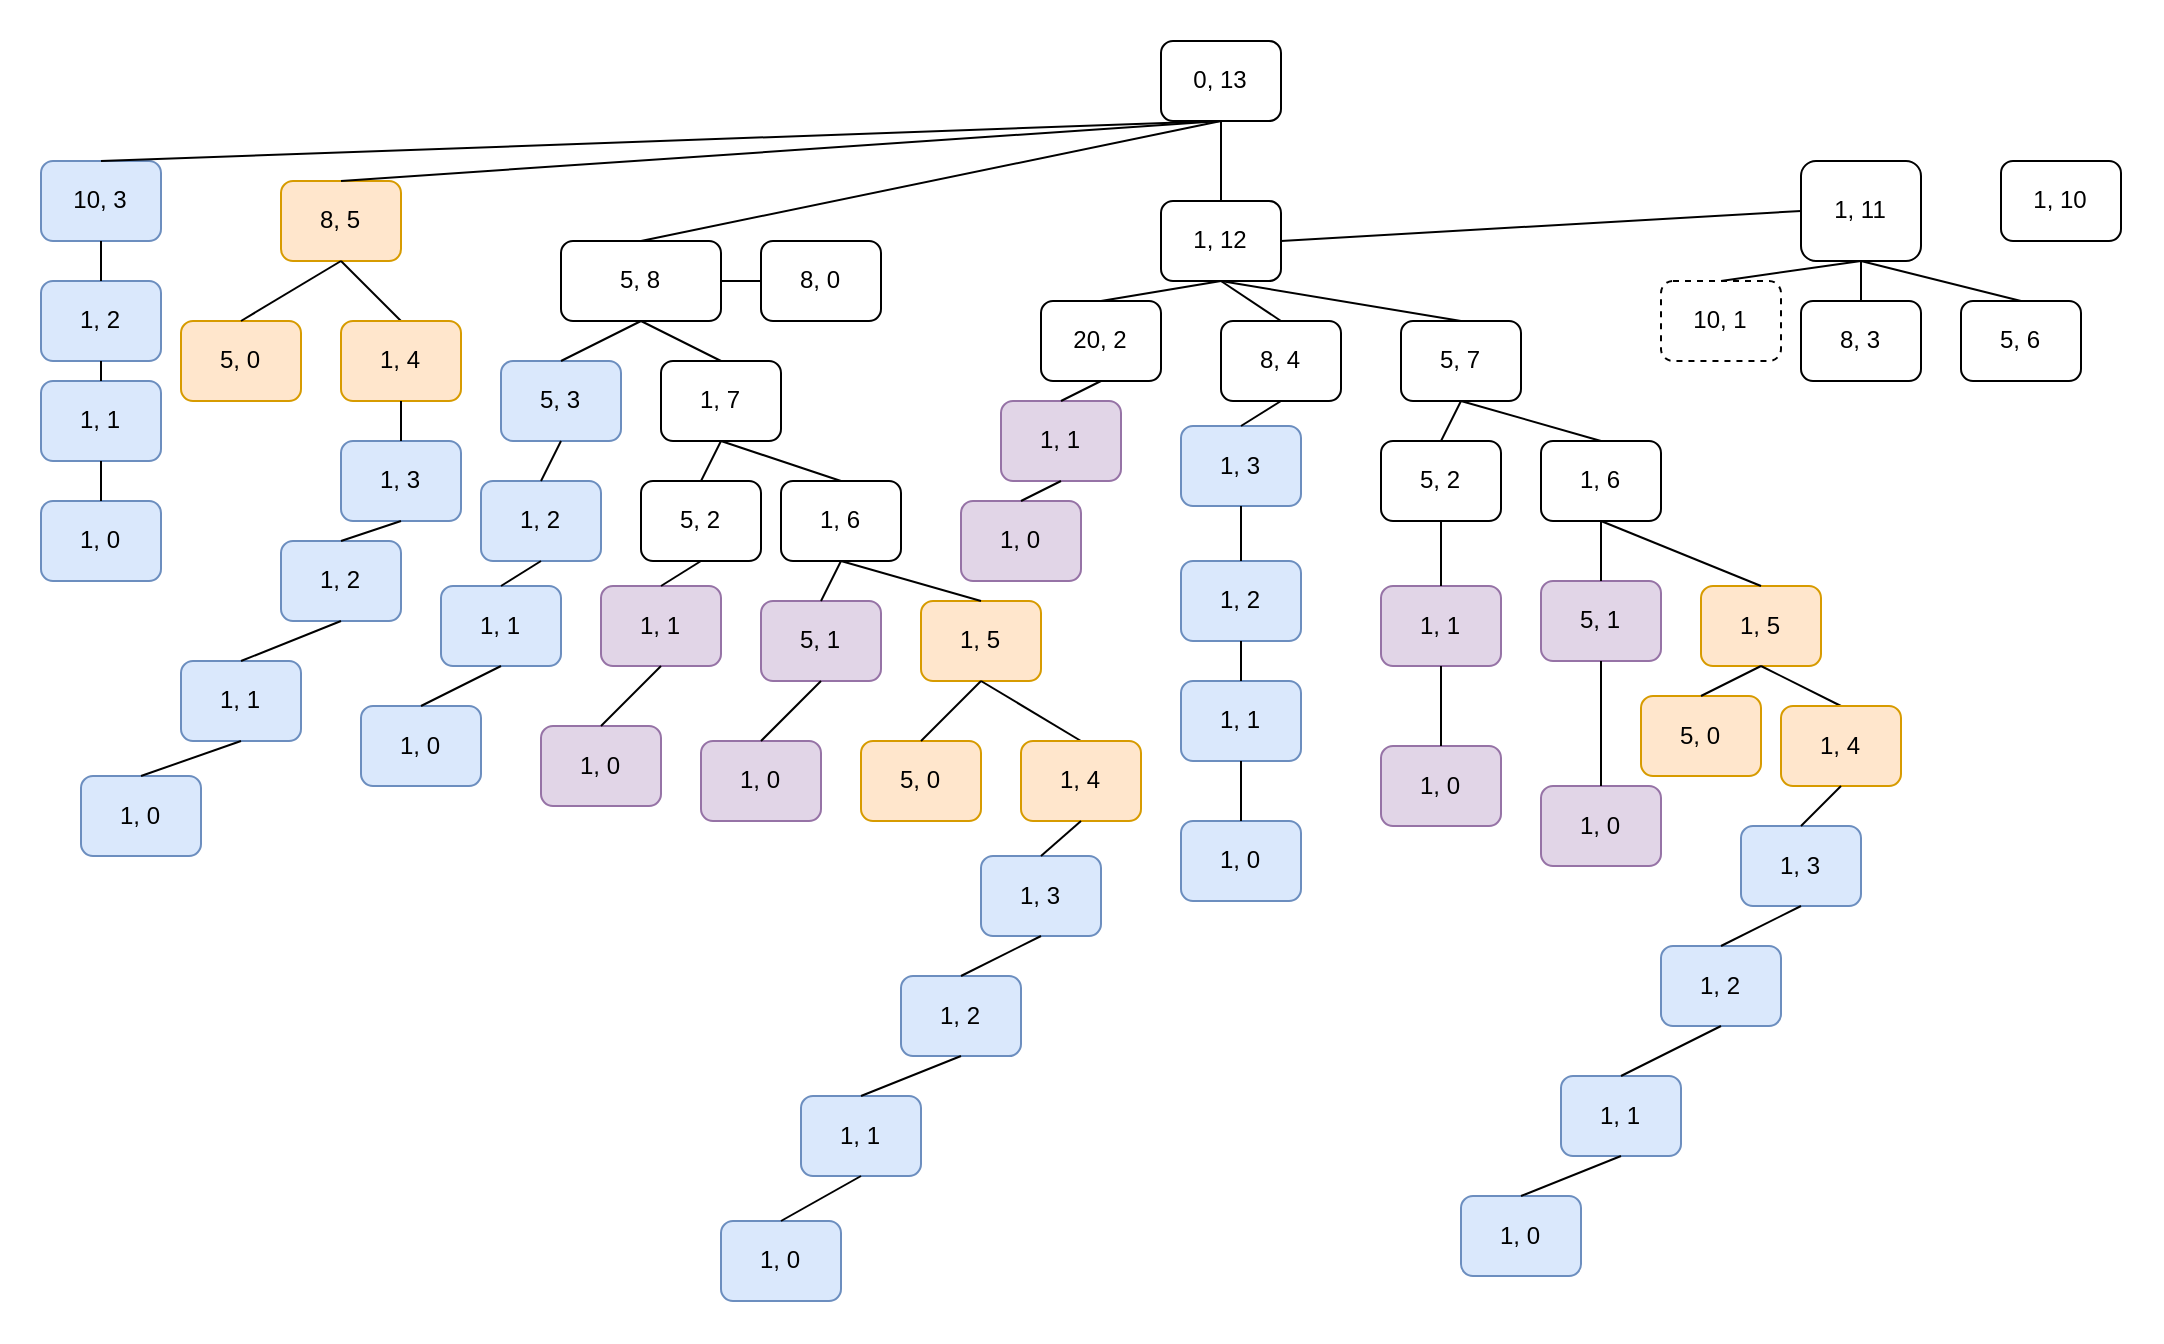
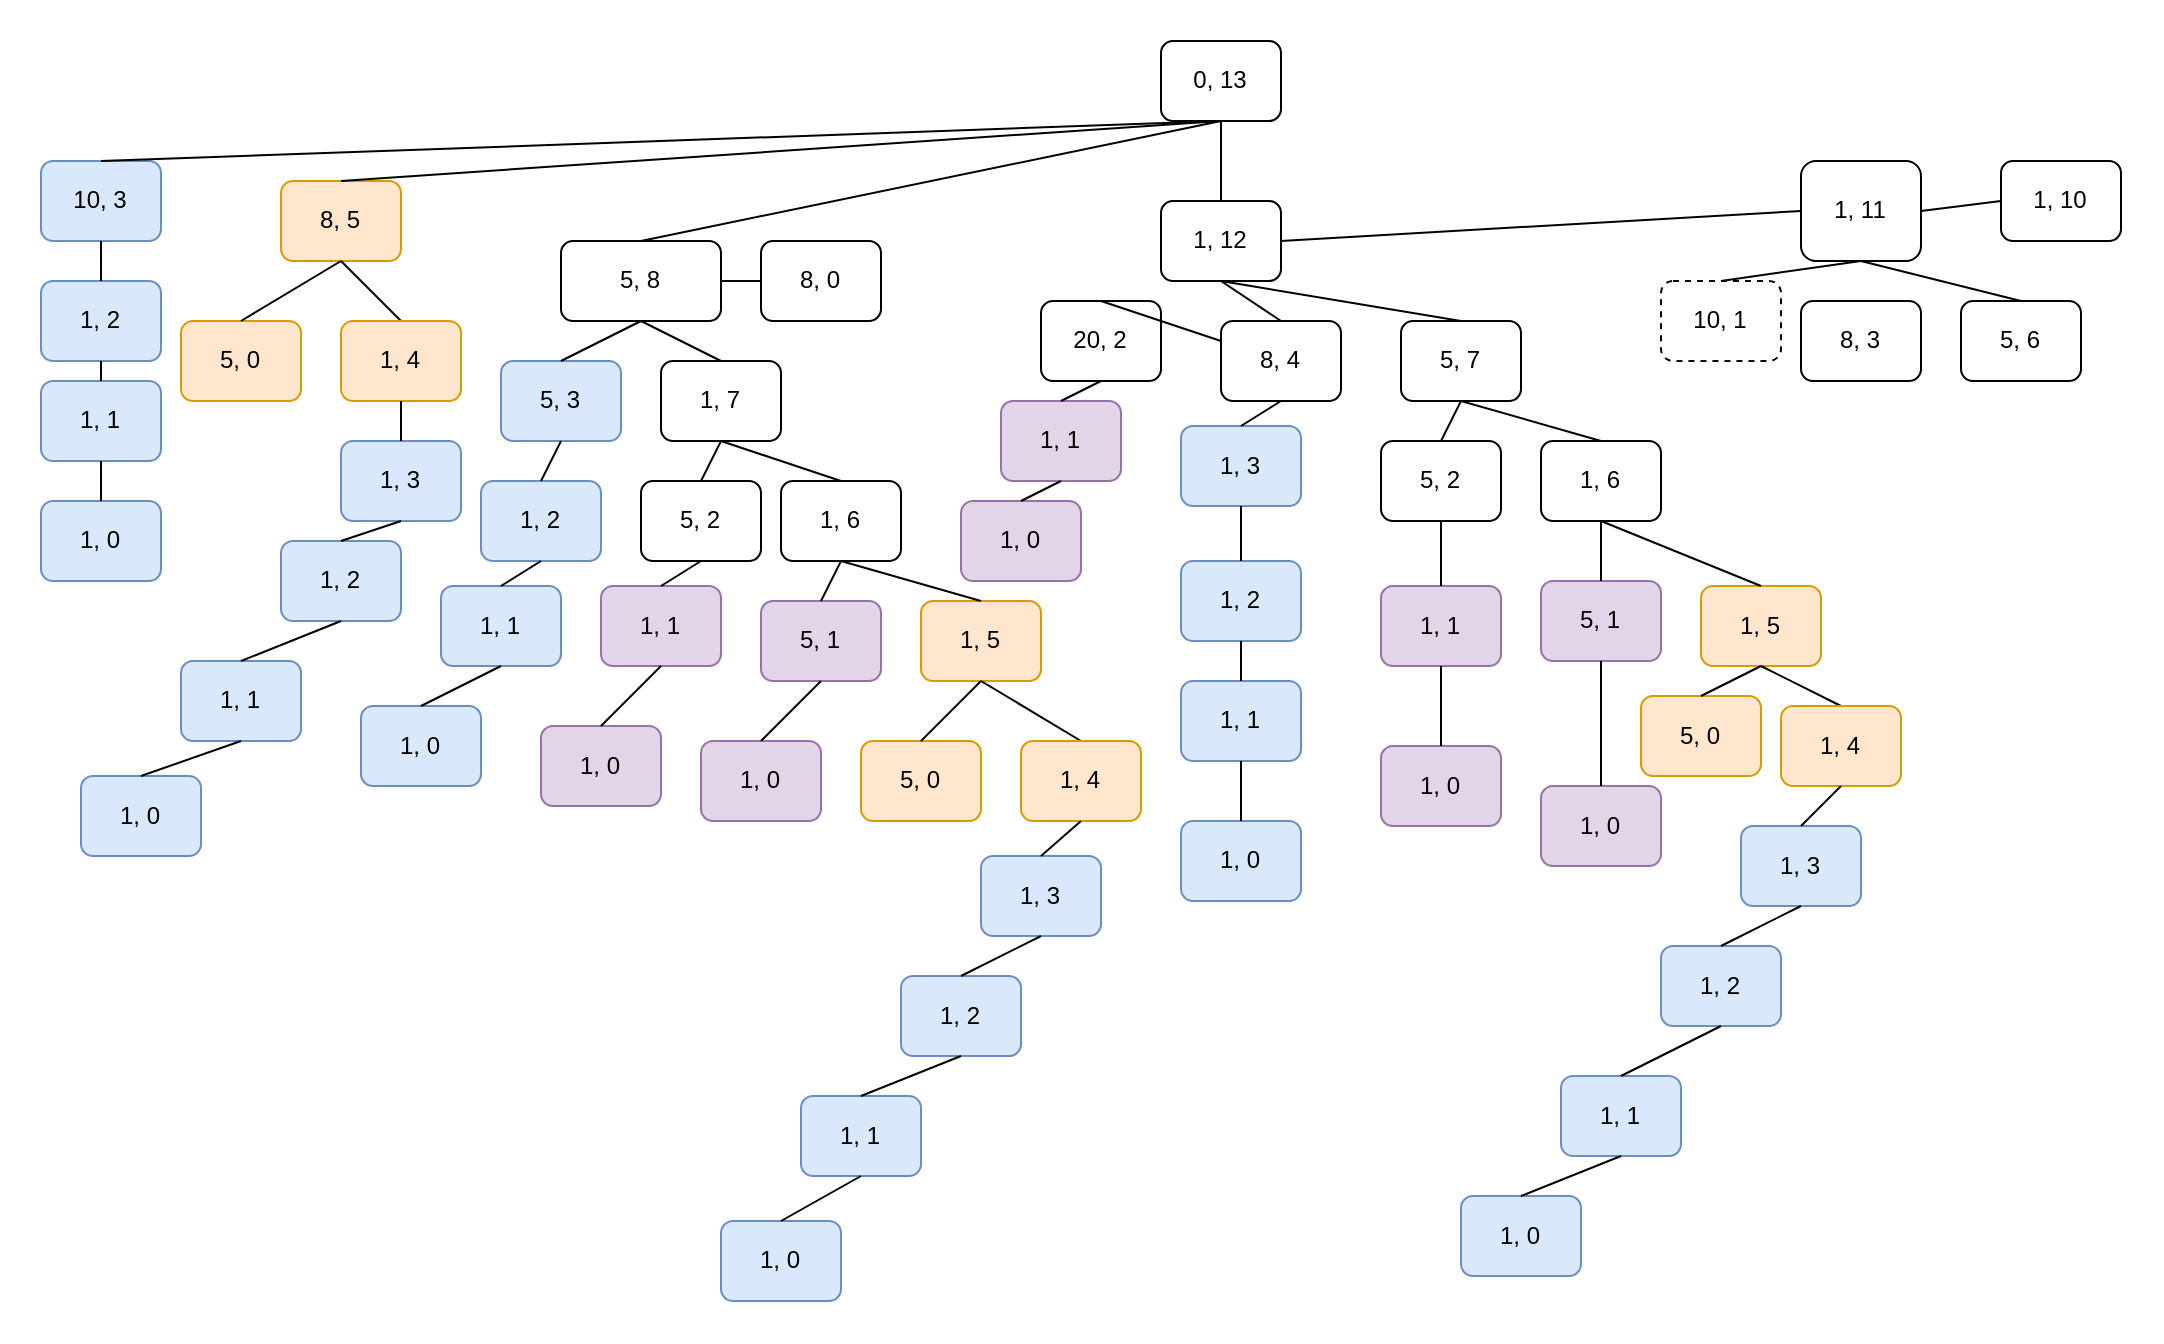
edge "1, 10" -- "1, 11": added
edge "1, 11" -- "8, 3": removed
edge "1, 12" -- "20, 2": now "8, 4" -- "20, 2"
